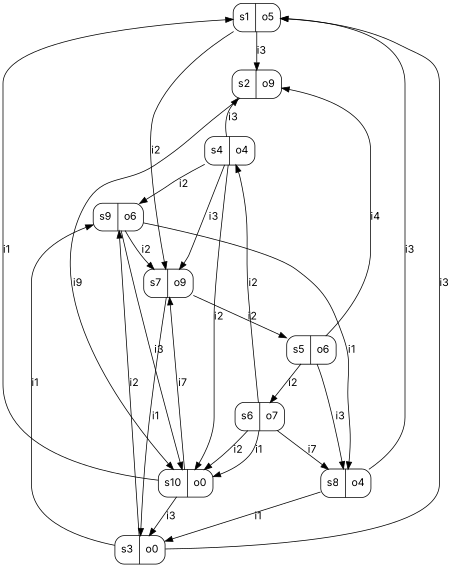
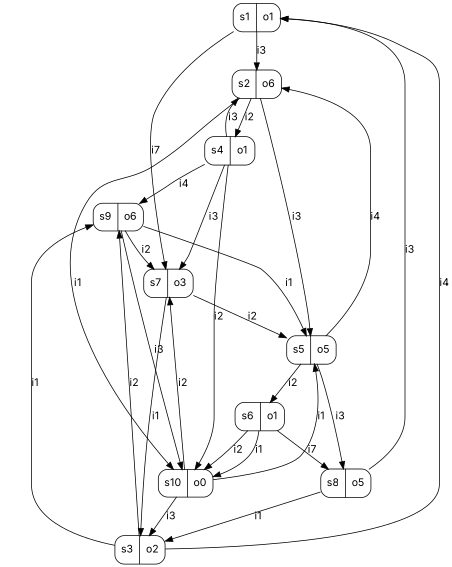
node "s1": text "o5" -> "o1"
node "s2": text "o9" -> "o6"
node "s4": text "o4" -> "o1"
edge "s1" -> "s7": label "i2" -> "i7"
edge "s4" -> "s9": label "i2" -> "i4"
edge "s10" -> "s1": now "s10" -> "s5"
edge "s2" -> "s5": added, label "i3"
edge "s2" -> "s10": label "i9" -> "i1"
node "s7": text "o9" -> "o3"
edge "s3" -> "s1": label "i3" -> "i4"
edge "s9" -> "s8": now "s9" -> "s5"
edge "s6" -> "s4": now "s2" -> "s4"
node "s5": text "o6" -> "o5"
edge "s10" -> "s7": label "i7" -> "i2"
node "s6": text "o7" -> "o1"
node "s8": text "o4" -> "o5"
node "s3": text "o0" -> "o2"
